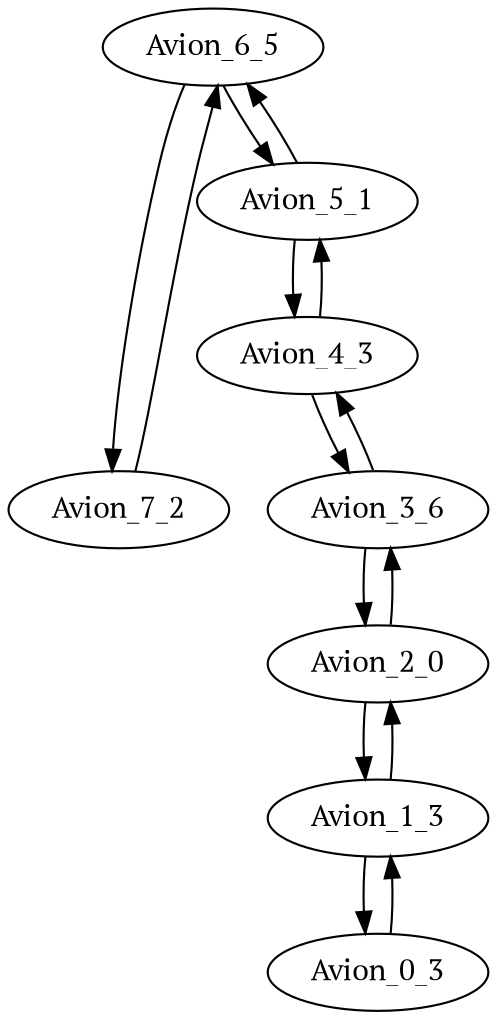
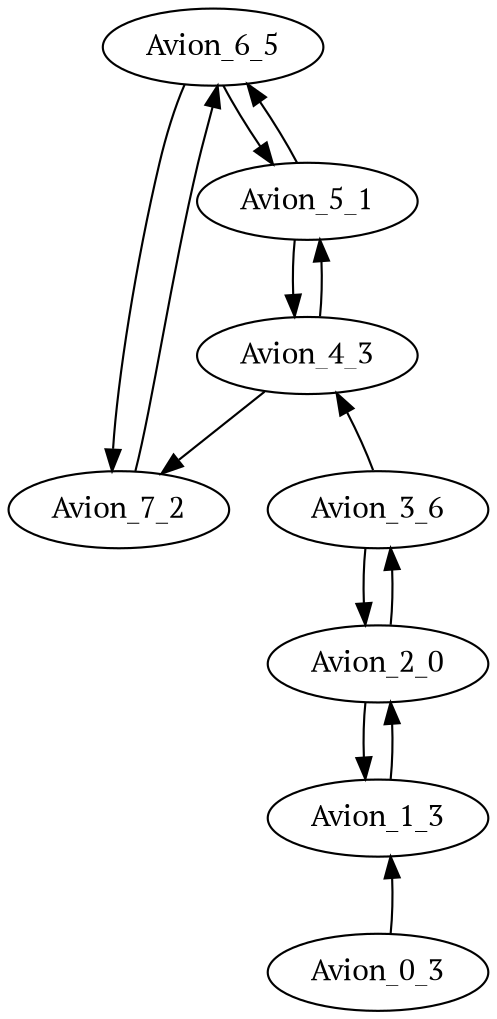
edge "Avion_4_3" -> "Avion_3_6": now "Avion_4_3" -> "Avion_7_2"
edge "Avion_1_3" -> "Avion_0_3": removed
